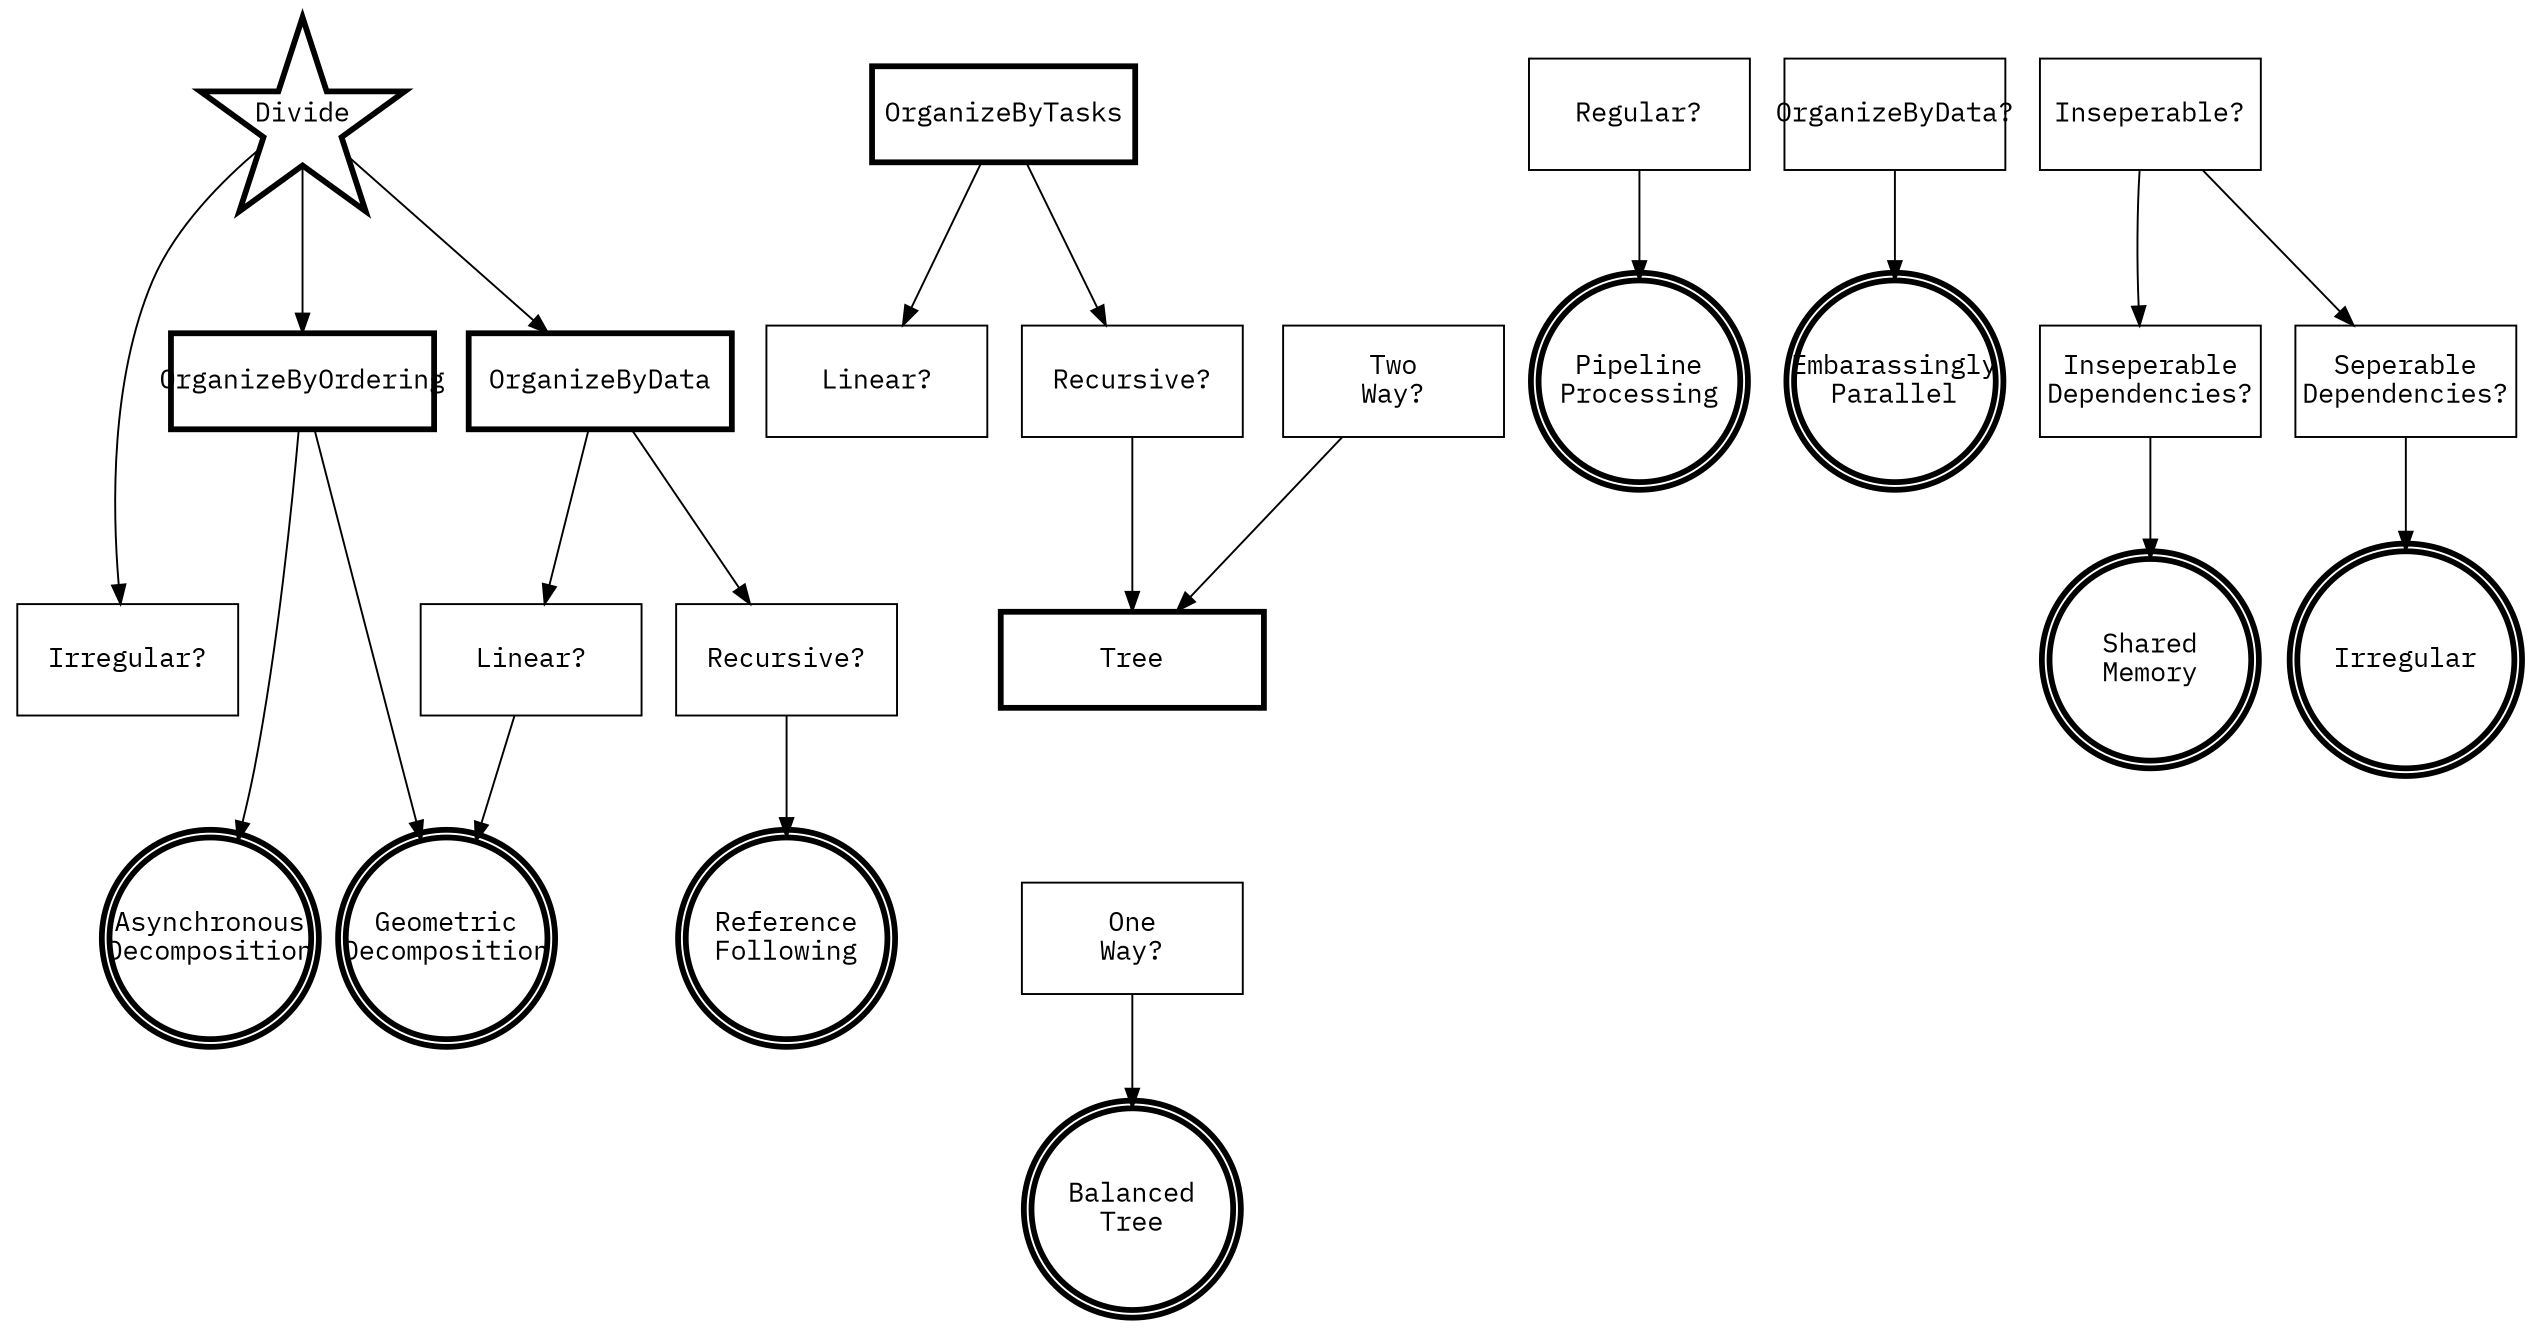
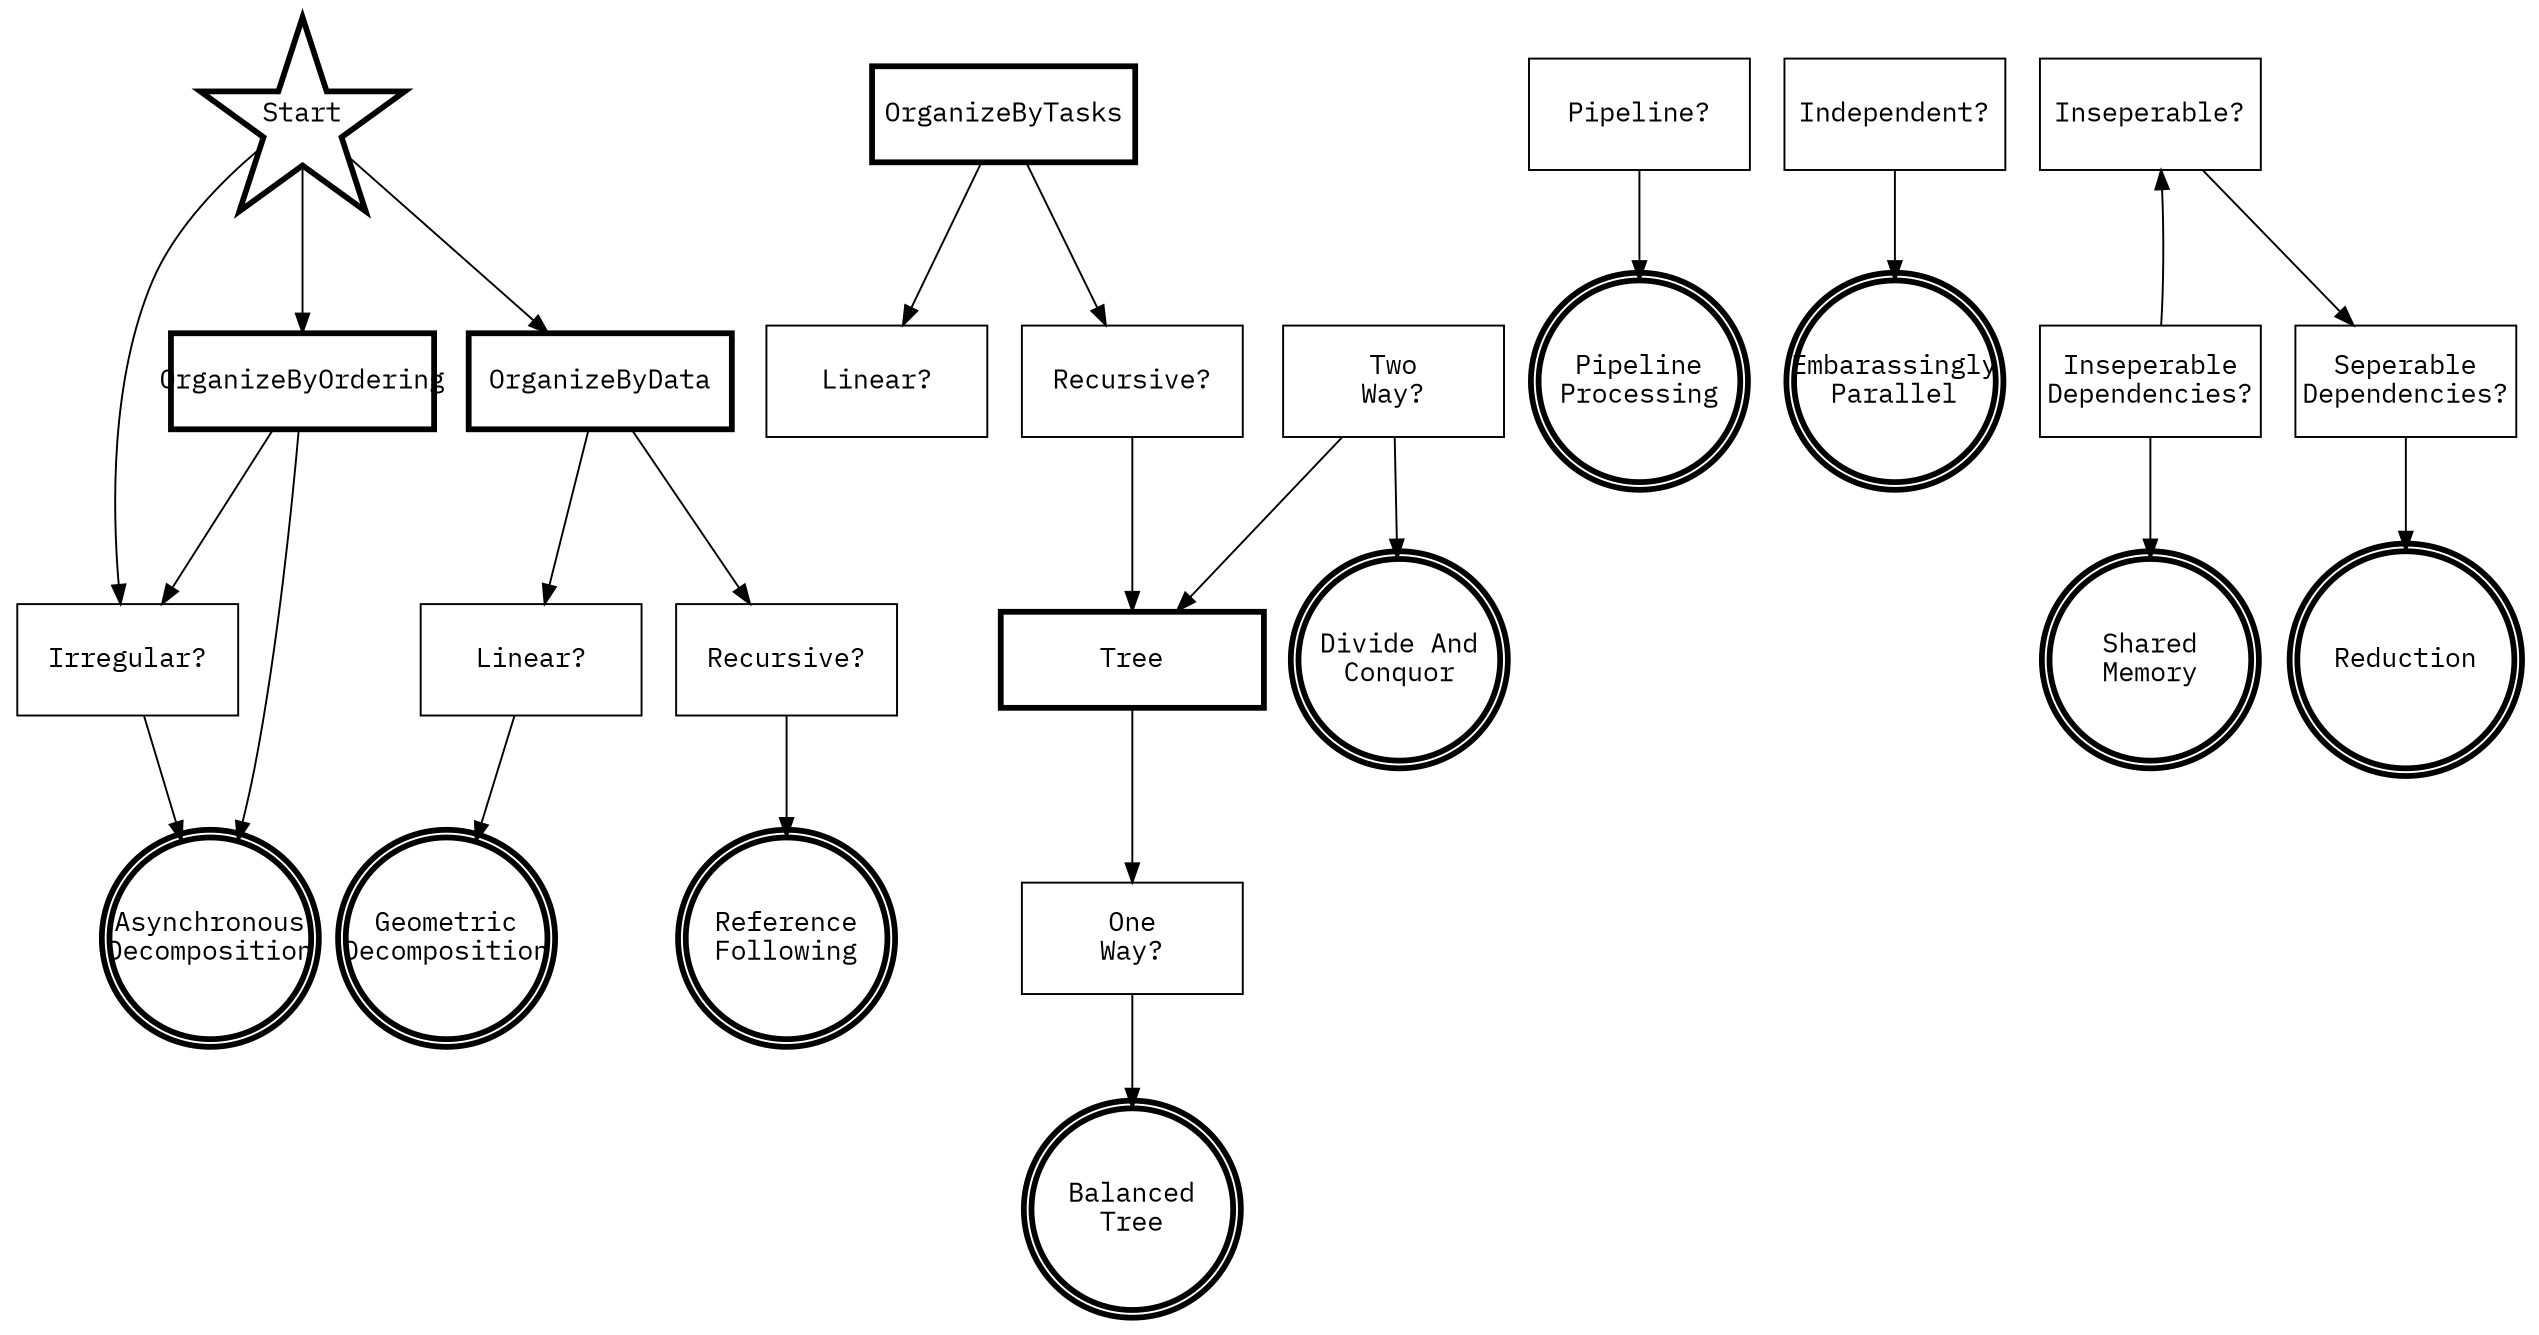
node "Divide": label "Divide" -> "Start"
node "Regular?": label "Regular?" -> "Pipeline?"
node "OrganizeByData?": label "OrganizeByData?" -> "Independent?"
edge "Inseperable?" -> "Inseperable Dependencies?": reversed
edge "OrganizeByOrdering" -> "Geometric Decomposition": now "OrganizeByOrdering" -> "Irregular?"
node "Divide And Conquor": added
node "Irregular": label "Irregular" -> "Reduction"
edge "Irregular?" -> "Asynchronous Decomposition": added
edge "Tree" -> "One Way?": added
